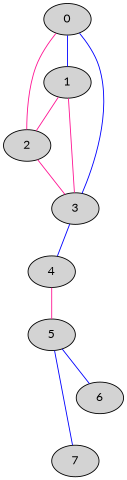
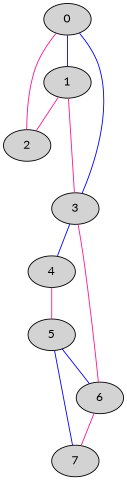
edge "2" -- "3": now "6" -- "3"
edge "6" -- "7": added
